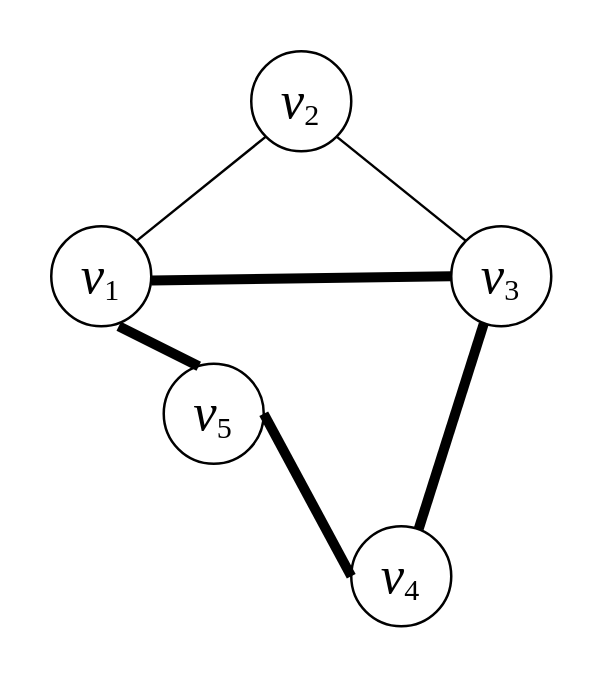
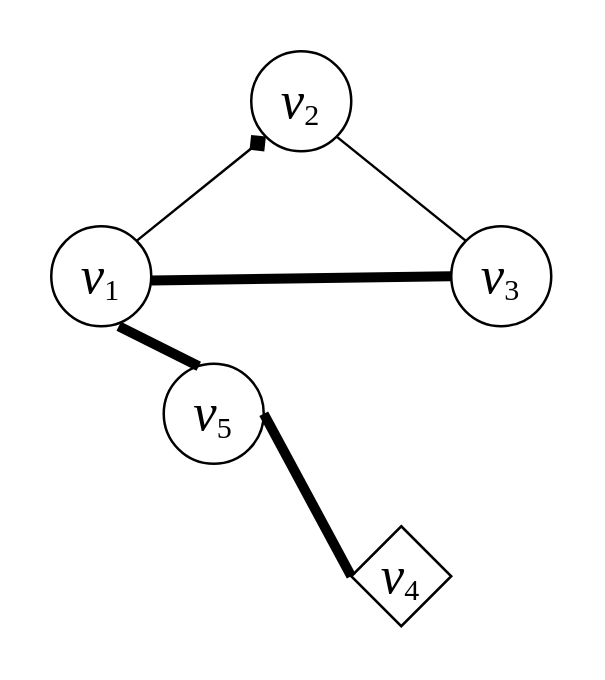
edge "v2" -- "v1": arrowhead none -> diamond
edge "v3" -- "v4": removed
node "v4": shape ellipse -> diamond
